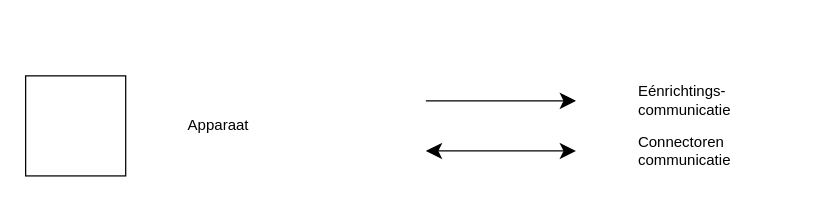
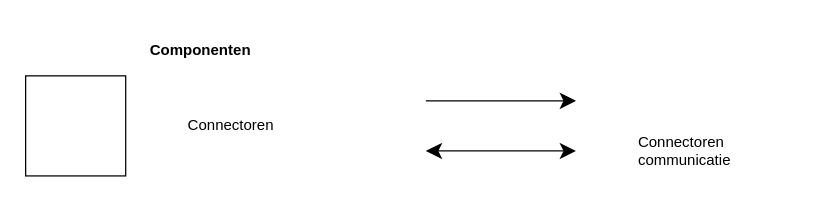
node "Componenten": added
node "Eénrichtings-communicatie": removed
node "Apparaat": label "Apparaat" -> "Connectoren"
